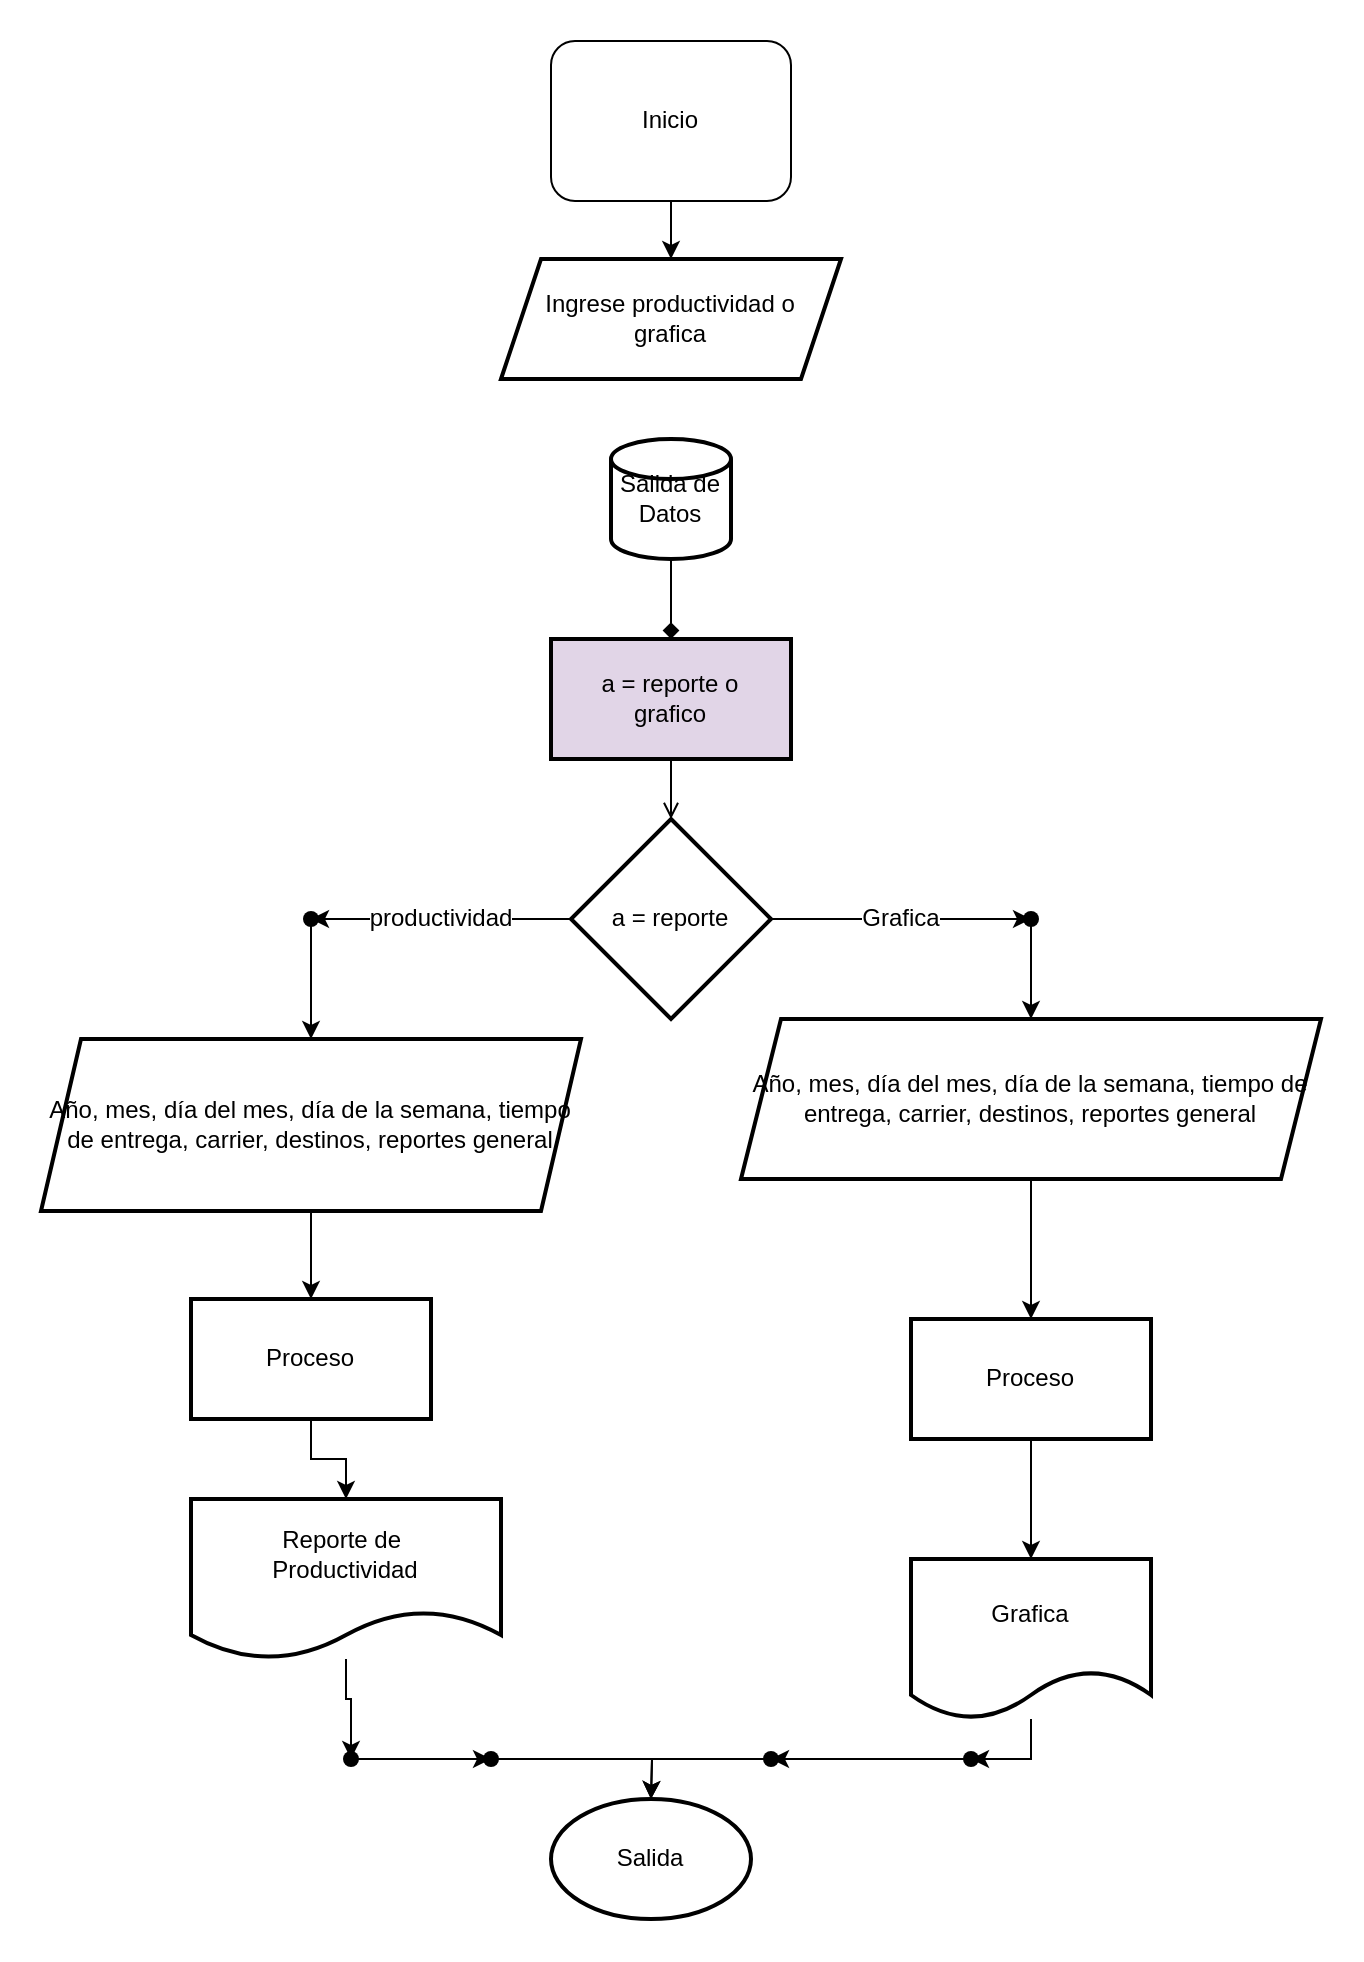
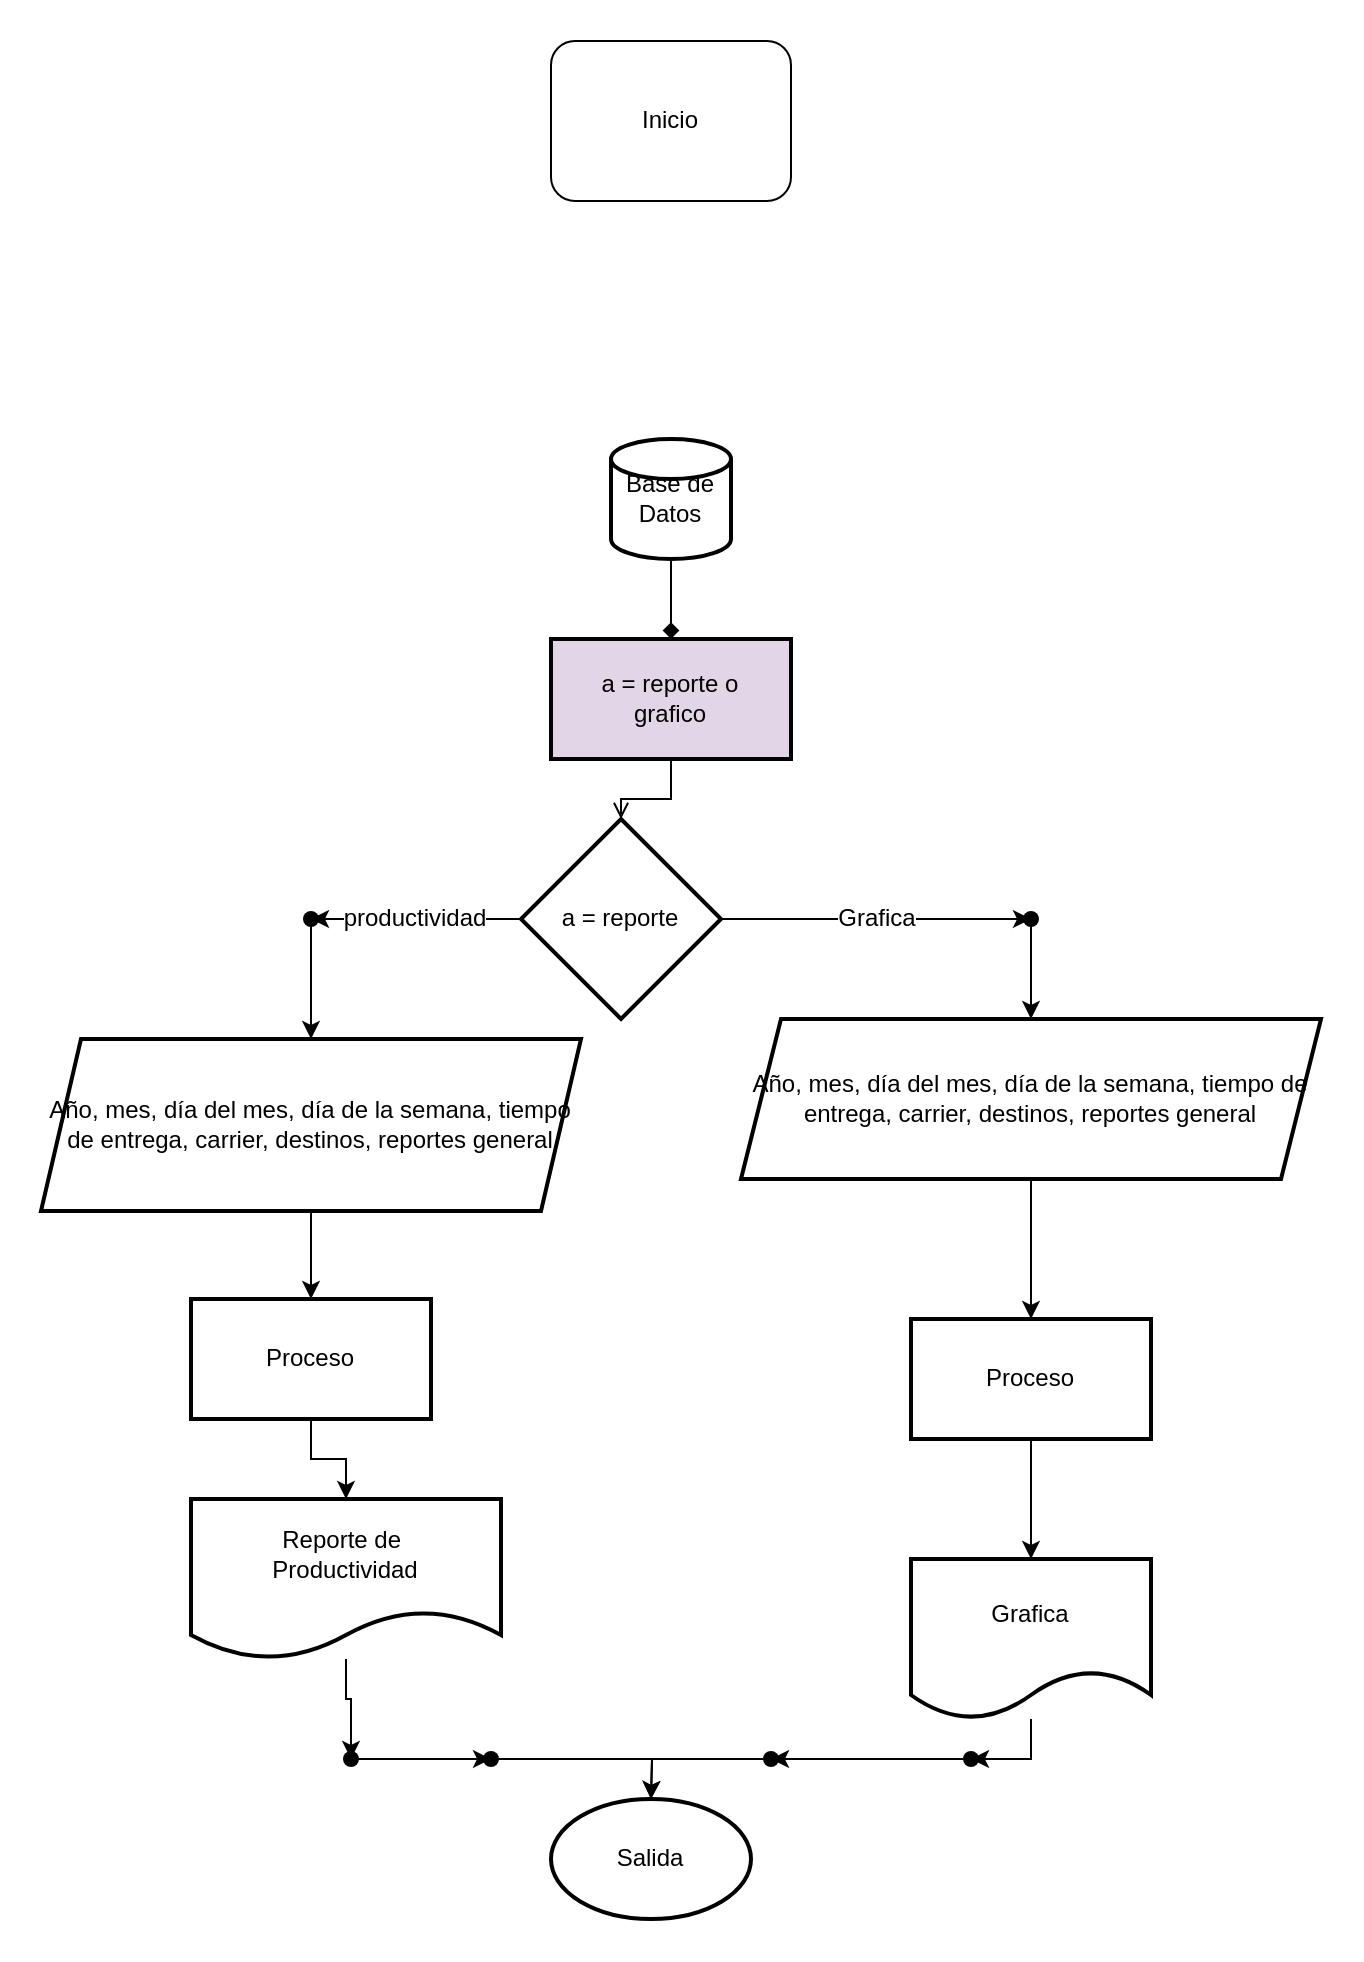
edge "Inicio" -> "Ingrese productividad o grafica": removed
node "Ingrese productividad o grafica": removed
node "Salida de Datos": label "Salida de Datos" -> "Base de Datos"
node "a = reporte": moved (671, 919) -> (621, 919)
